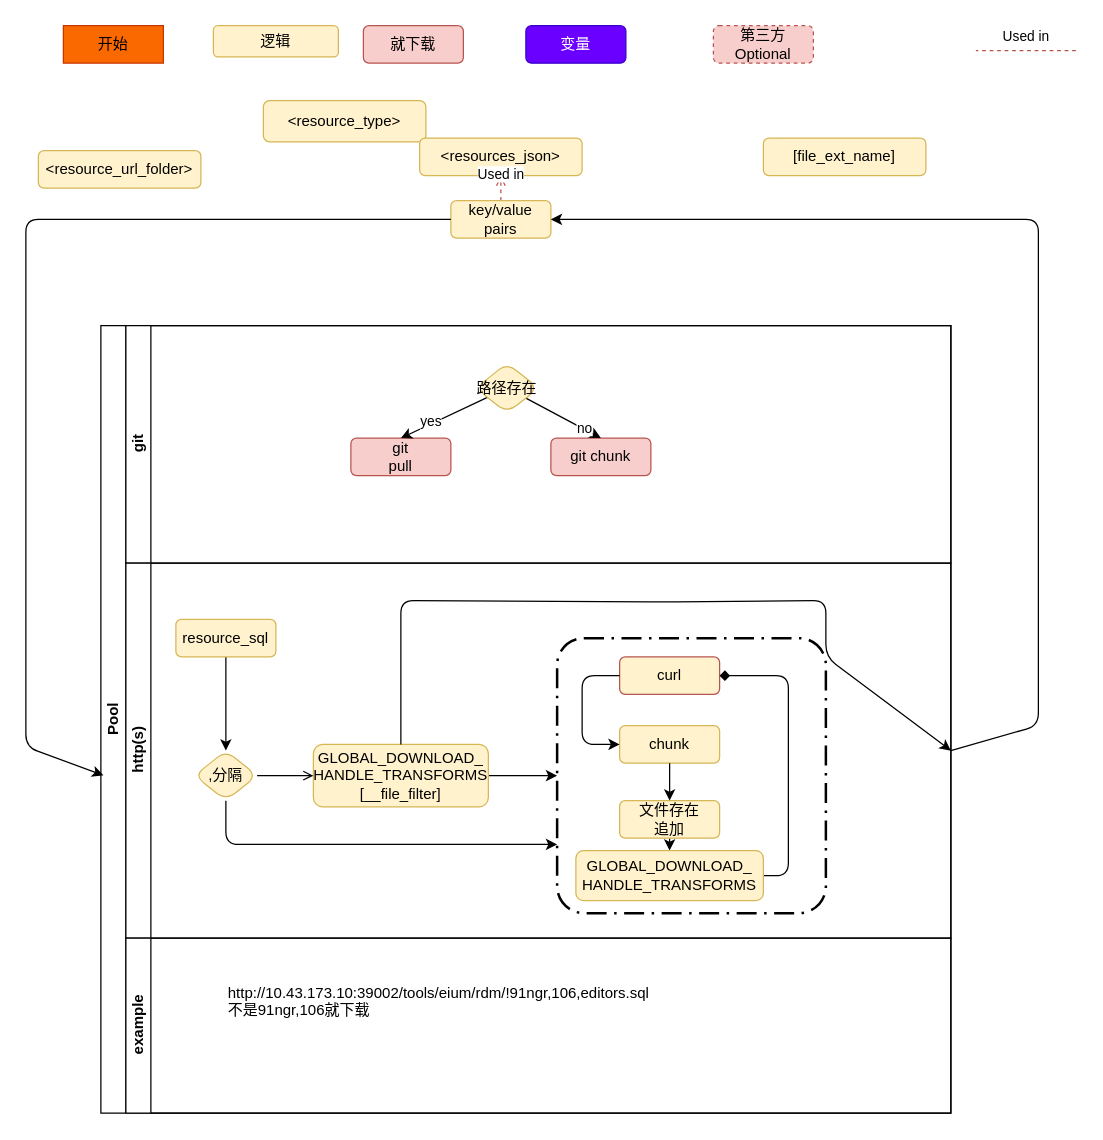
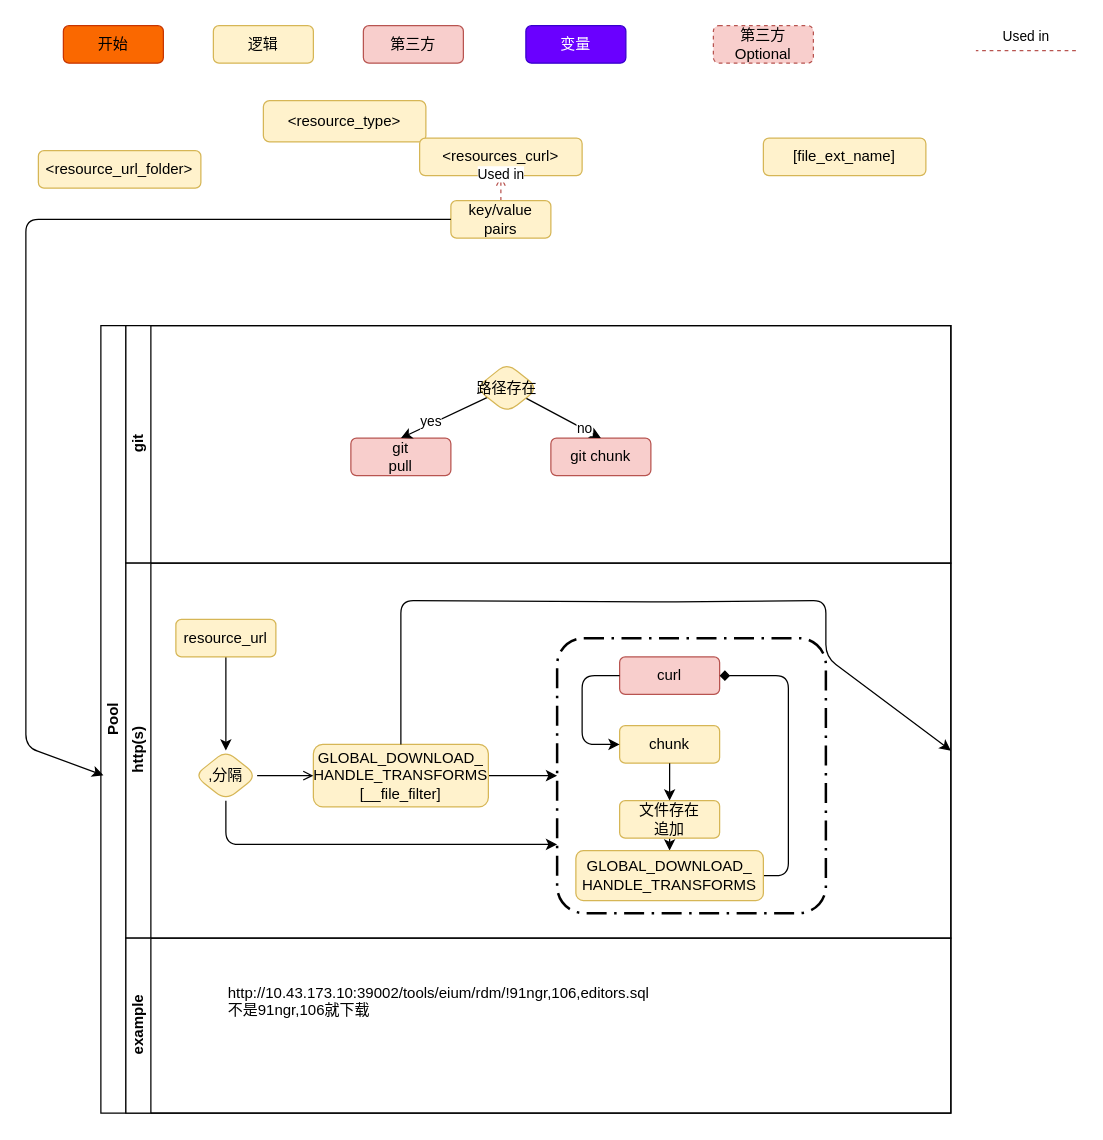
node "逻辑": size 125x31 -> 100x38
node "开始": shape rectangle -> rounded rectangle
node "就下载": label "就下载" -> "第三方"
node "<resources_json>": label "<resources_json>" -> "<resources_curl>"
edge "http(s)" -> "key/value pairs": removed
node "resource_sql": label "resource_sql" -> "resource_url"
node "curl": fillcolor #fff2cc -> #f8cecc
